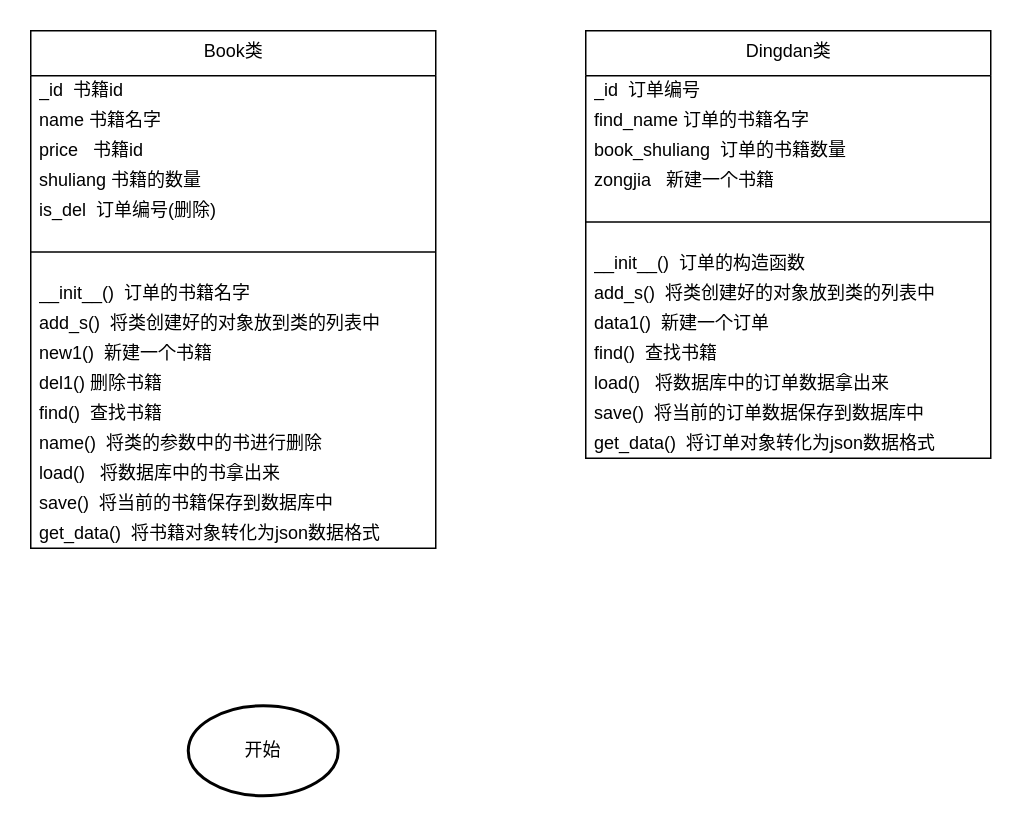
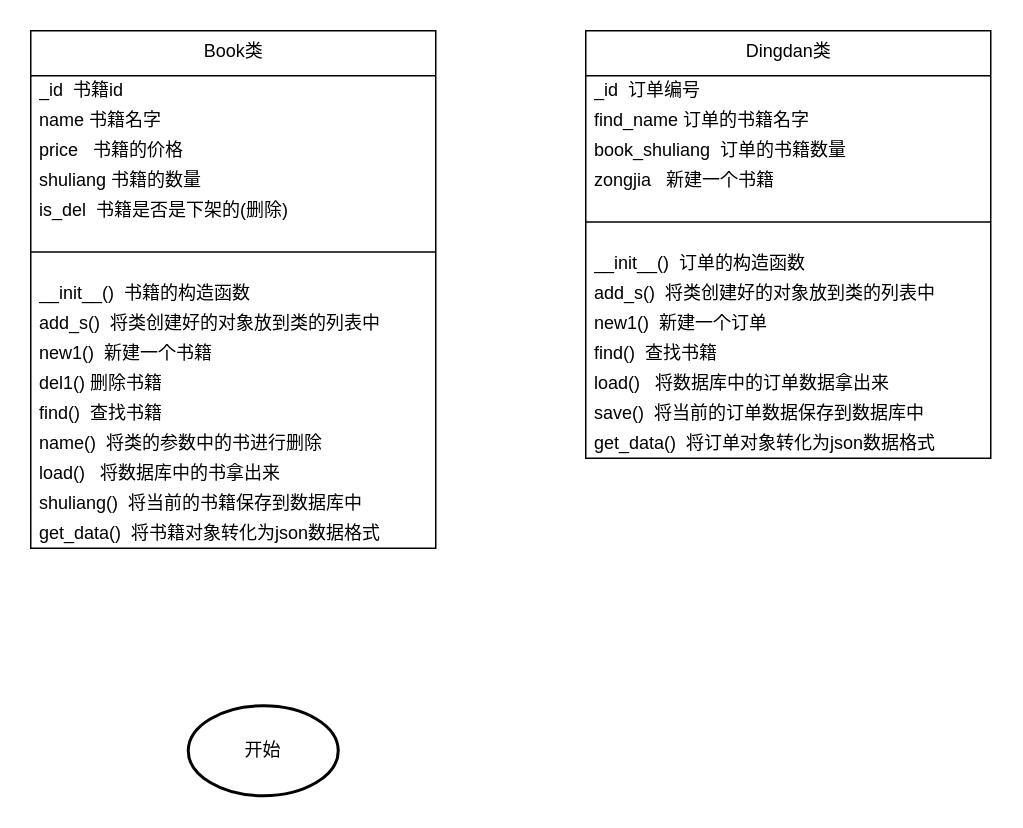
node "price 书籍id": label "price 书籍id" -> "price 书籍的价格"
node "is_del 订单编号(删除)": label "is_del 订单编号(删除)" -> "is_del 书籍是否是下架的(删除)"
node "__init__() 订单的书籍名字": label "__init__() 订单的书籍名字" -> "__init__() 书籍的构造函数"
node "data1() 新建一个订单": label "data1() 新建一个订单" -> "new1() 新建一个订单"
node "save() 将当前的书籍保存到数据库中": label "save() 将当前的书籍保存到数据库中" -> "shuliang() 将当前的书籍保存到数据库中"
